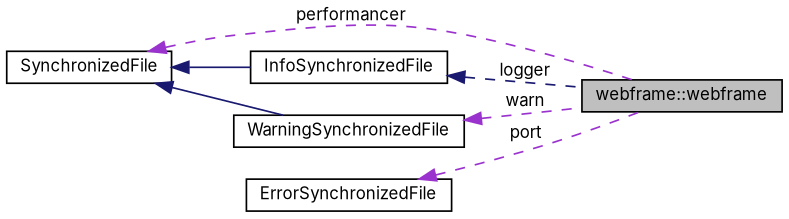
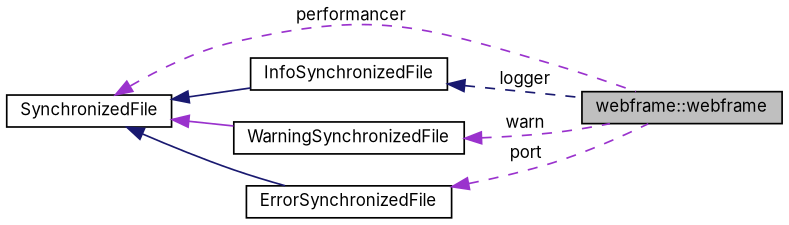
edge "WarningSynchronizedFile" -> "SynchronizedFile": color midnightblue -> darkorchid3
edge "ErrorSynchronizedFile" -> "SynchronizedFile": added
